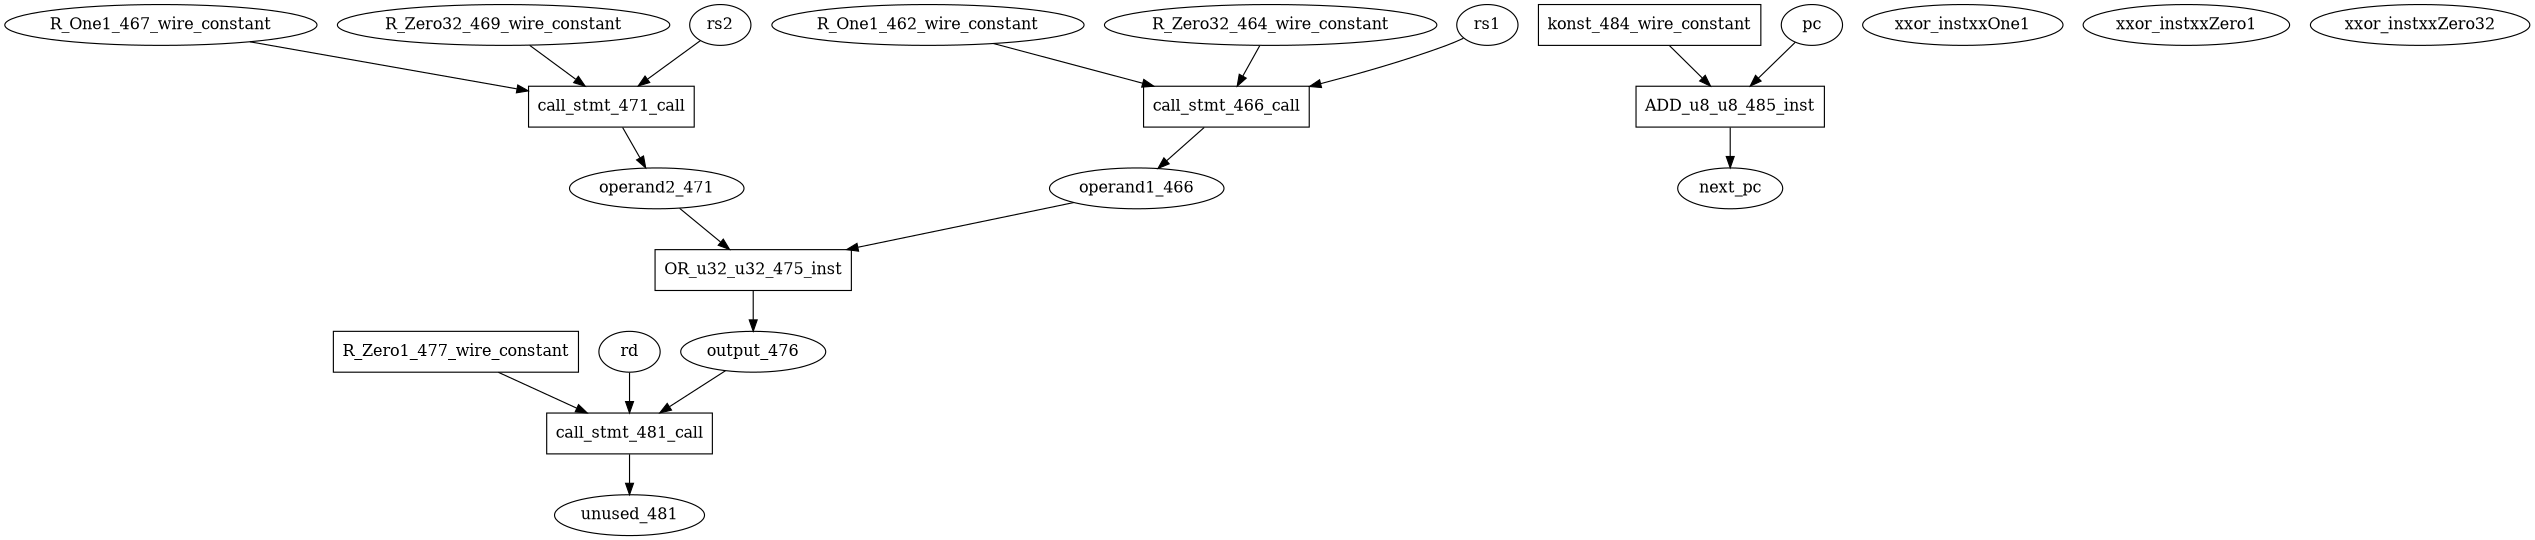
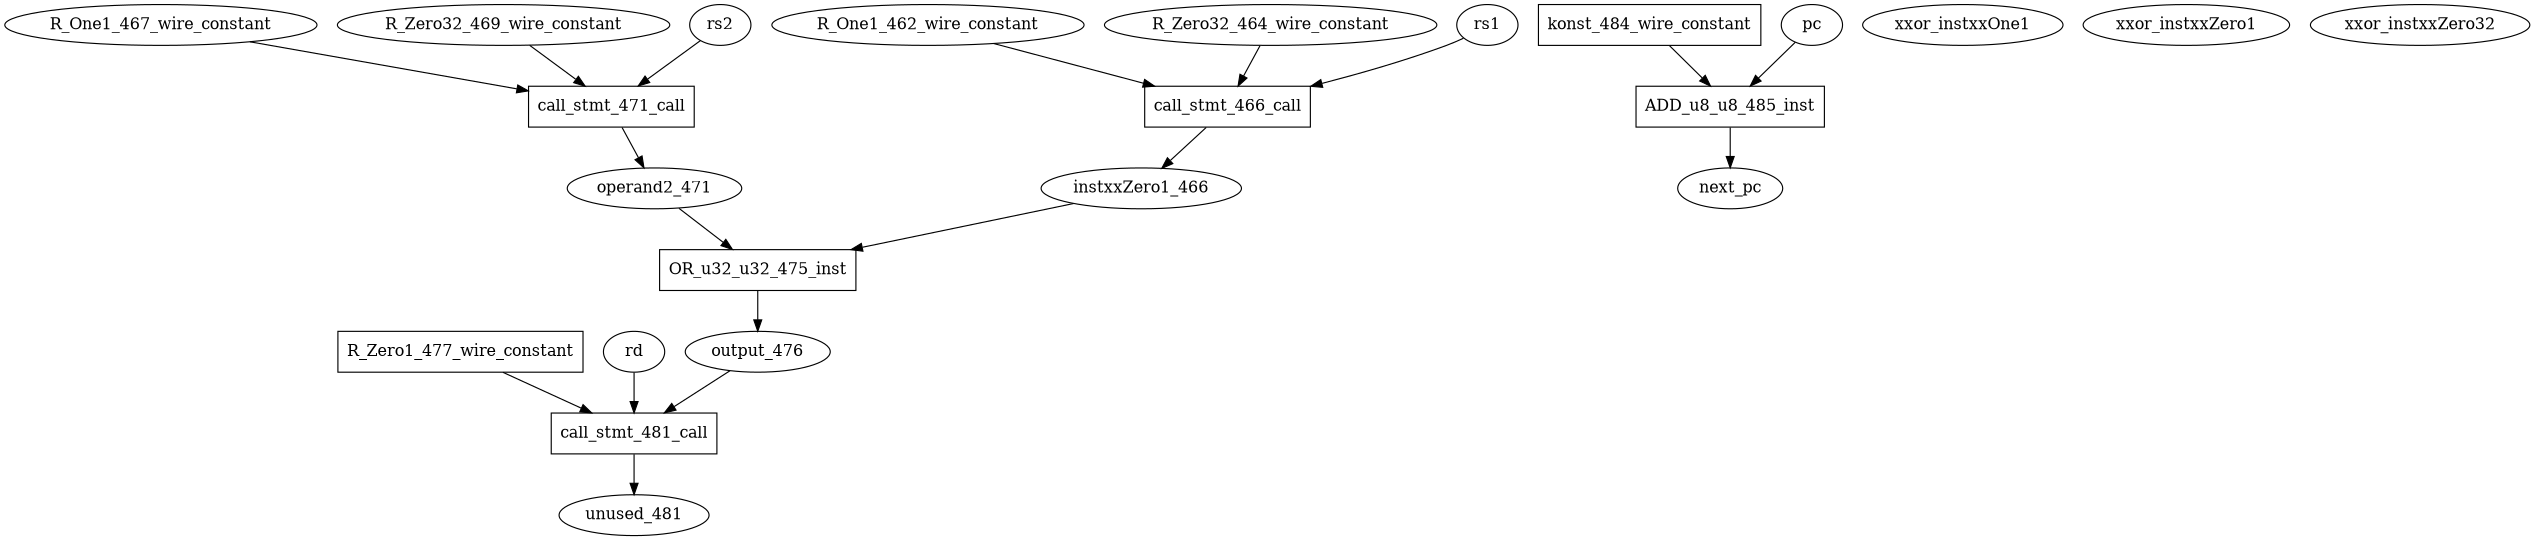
node "operand1_466": label "operand1_466" -> "instxxZero1_466"
